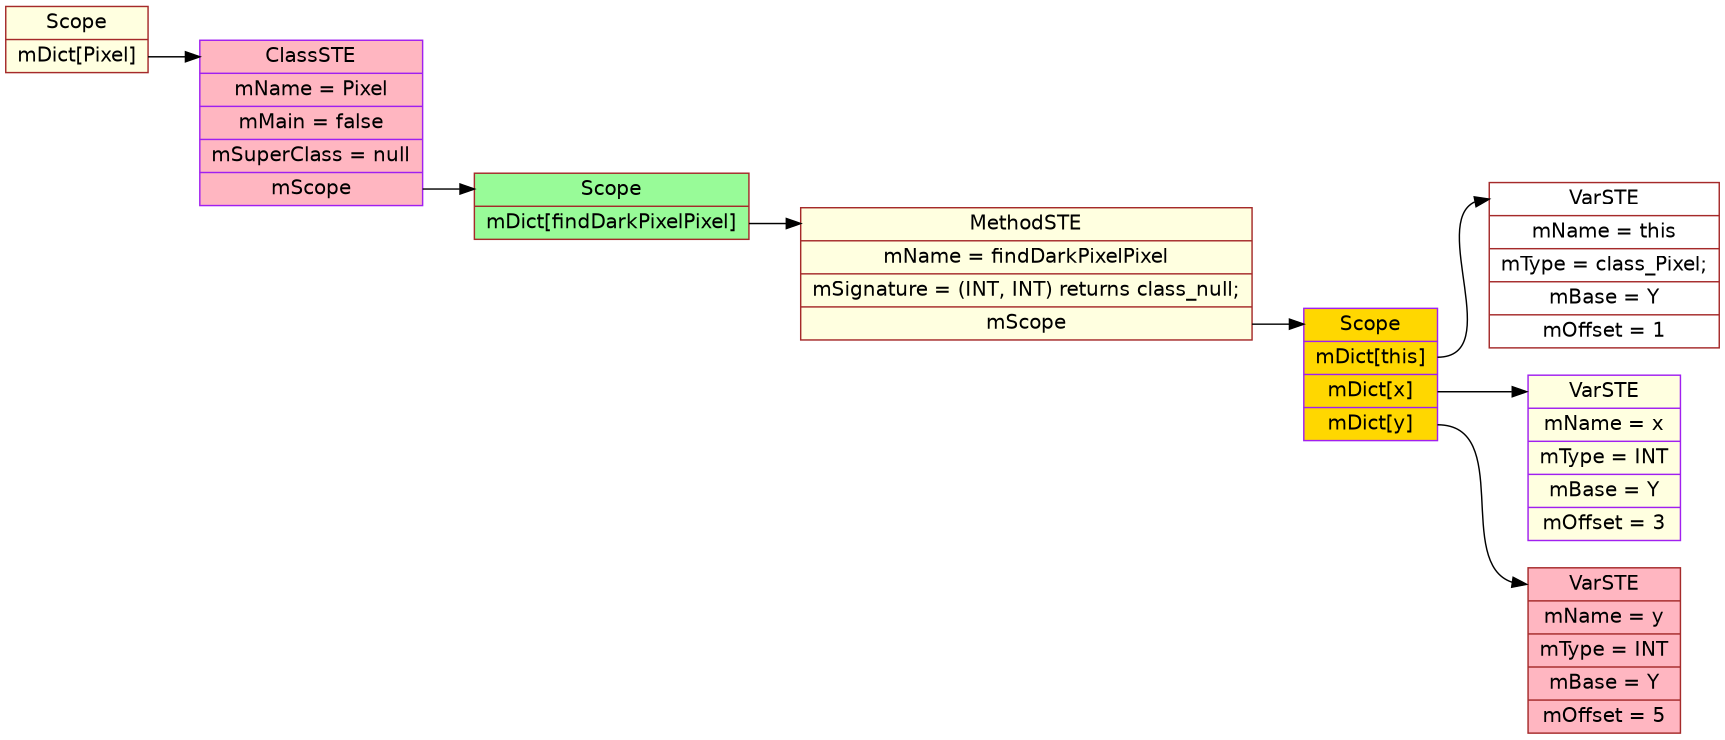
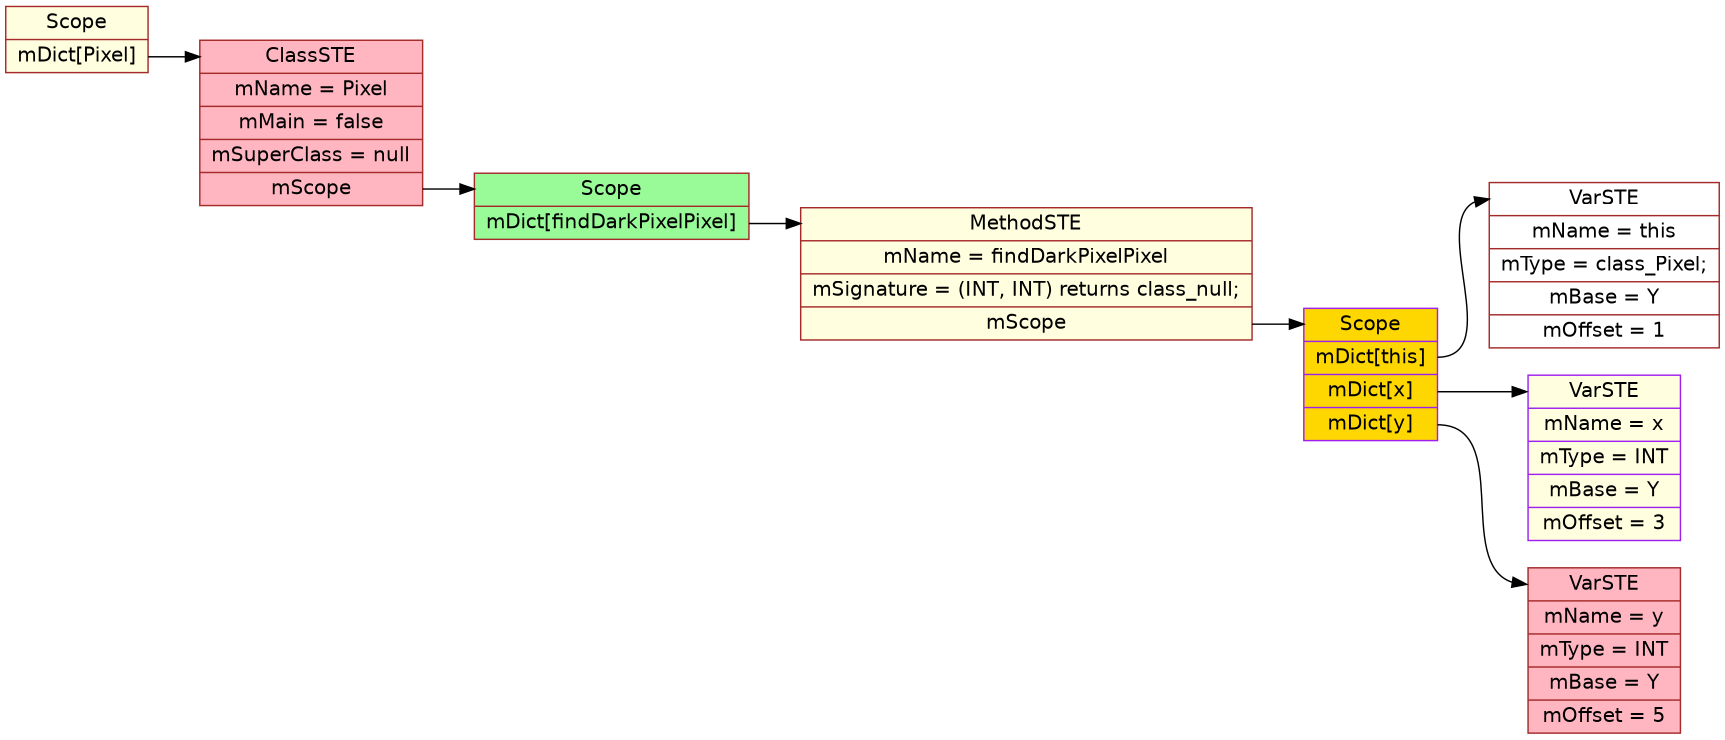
node "ClassSTE": color purple -> brown
